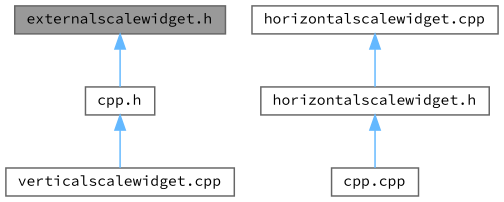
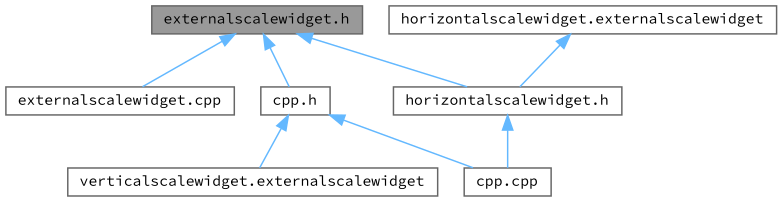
node "horizontalscalewidget.cpp": label "horizontalscalewidget.cpp" -> "horizontalscalewidget.externalscalewidget"
edge "horizontalscalewidget.h" -> "externalscalewidget.h": added
node "externalscalewidget.cpp": added
edge "cpp.cpp" -> "cpp.h": added
node "verticalscalewidget.cpp": label "verticalscalewidget.cpp" -> "verticalscalewidget.externalscalewidget"
